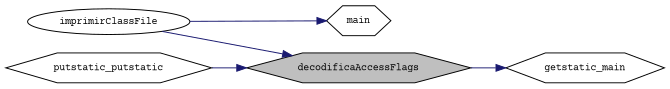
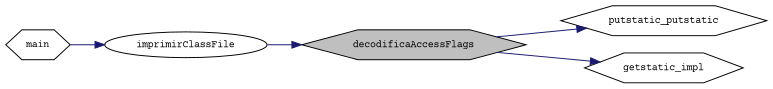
edge "imprimirClassFile" -> "main": reversed
edge "putstatic_putstatic" -> "decodificaAccessFlags": reversed
node "getstatic_main": label "getstatic_main" -> "getstatic_impl"
